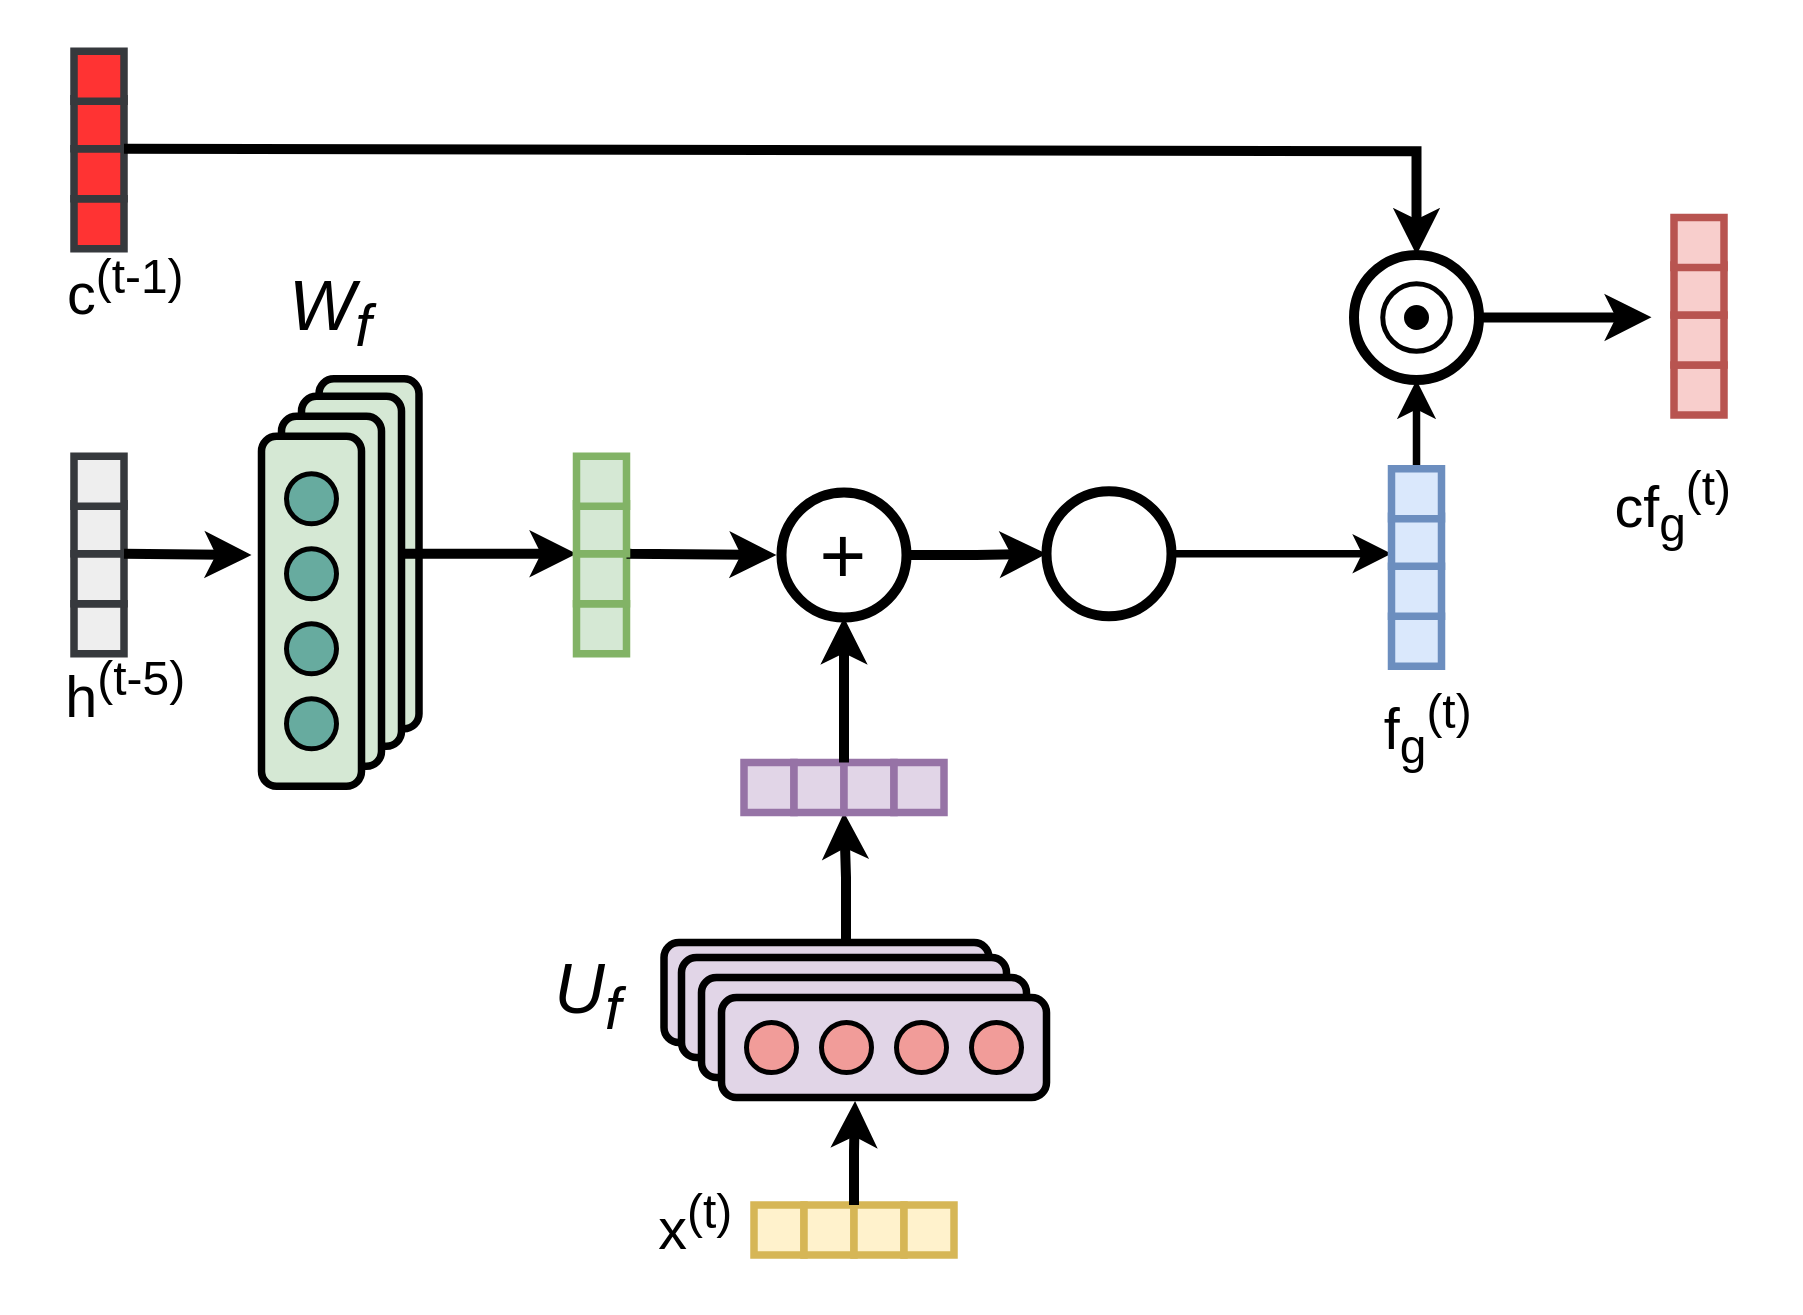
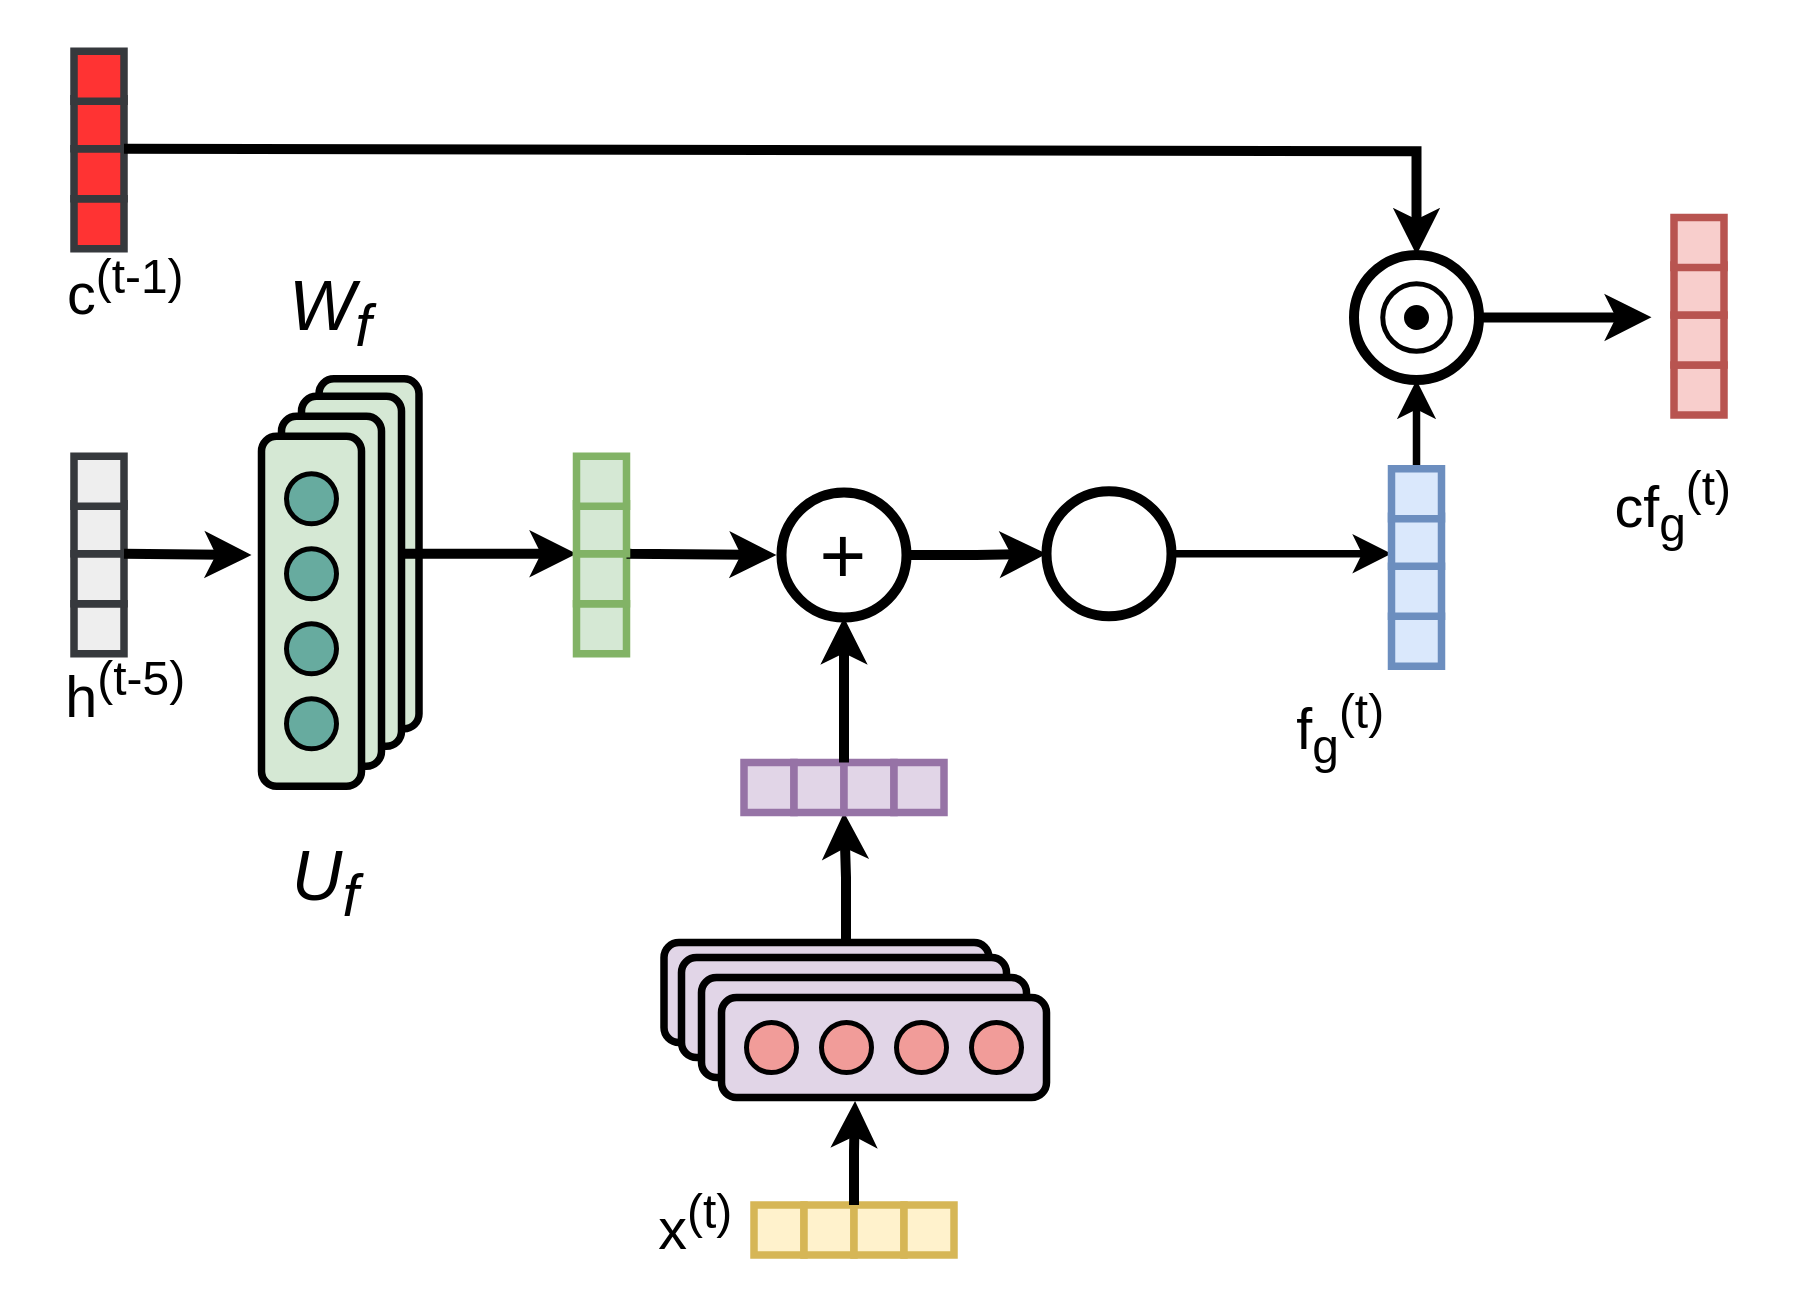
node "fg(t)": moved (1429, 729) -> (1341, 729)
node "Uf": moved (589, 995) -> (326, 883)
